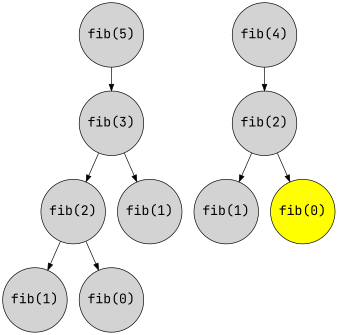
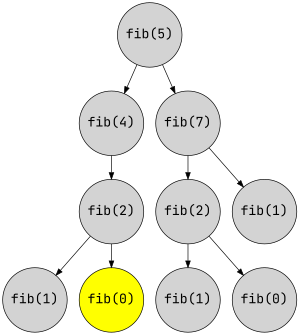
edge "fib(5)" -> "fib(4)": added
node "fib(3)": label "fib(3)" -> "fib(7)"
